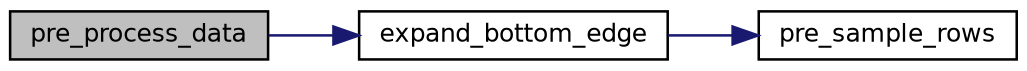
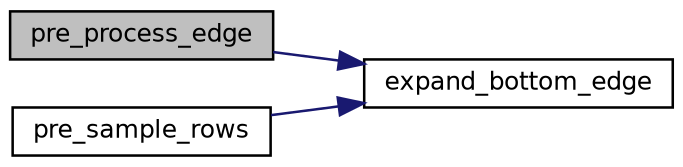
node "pre_process_data": label "pre_process_data" -> "pre_process_edge"
edge "expand_bottom_edge" -> "pre_sample_rows": reversed
